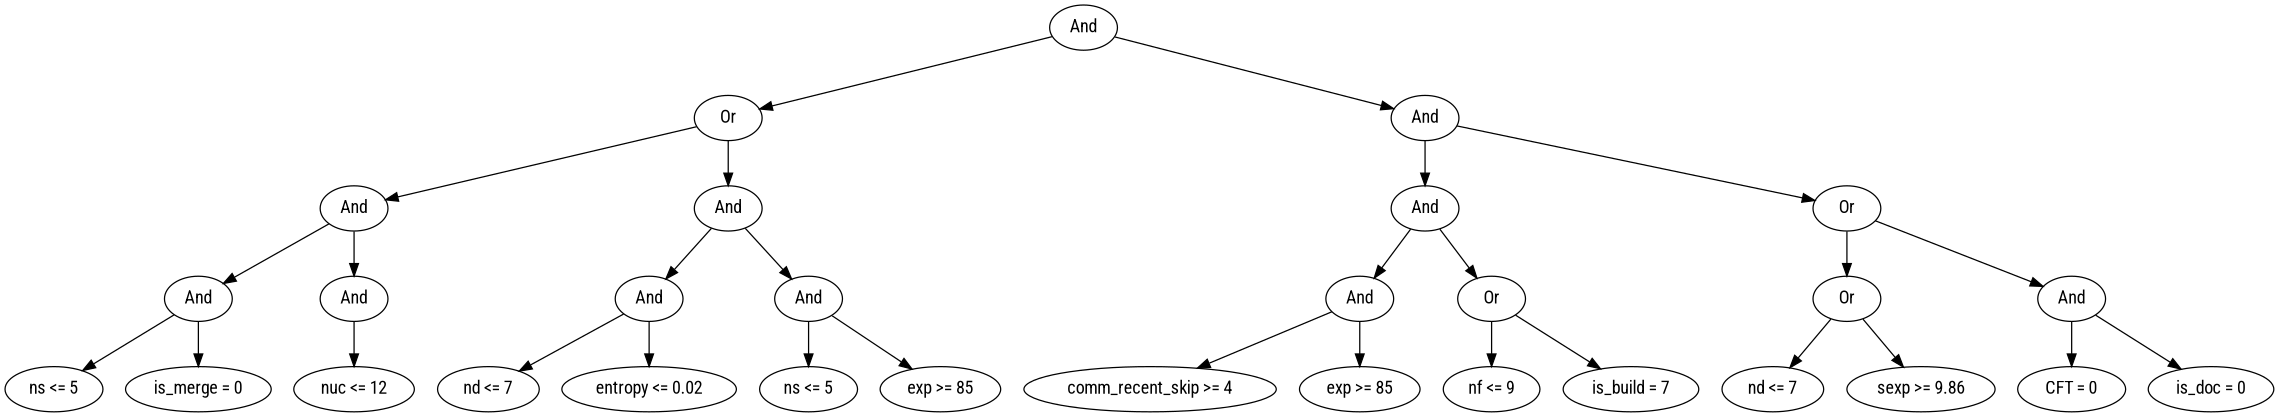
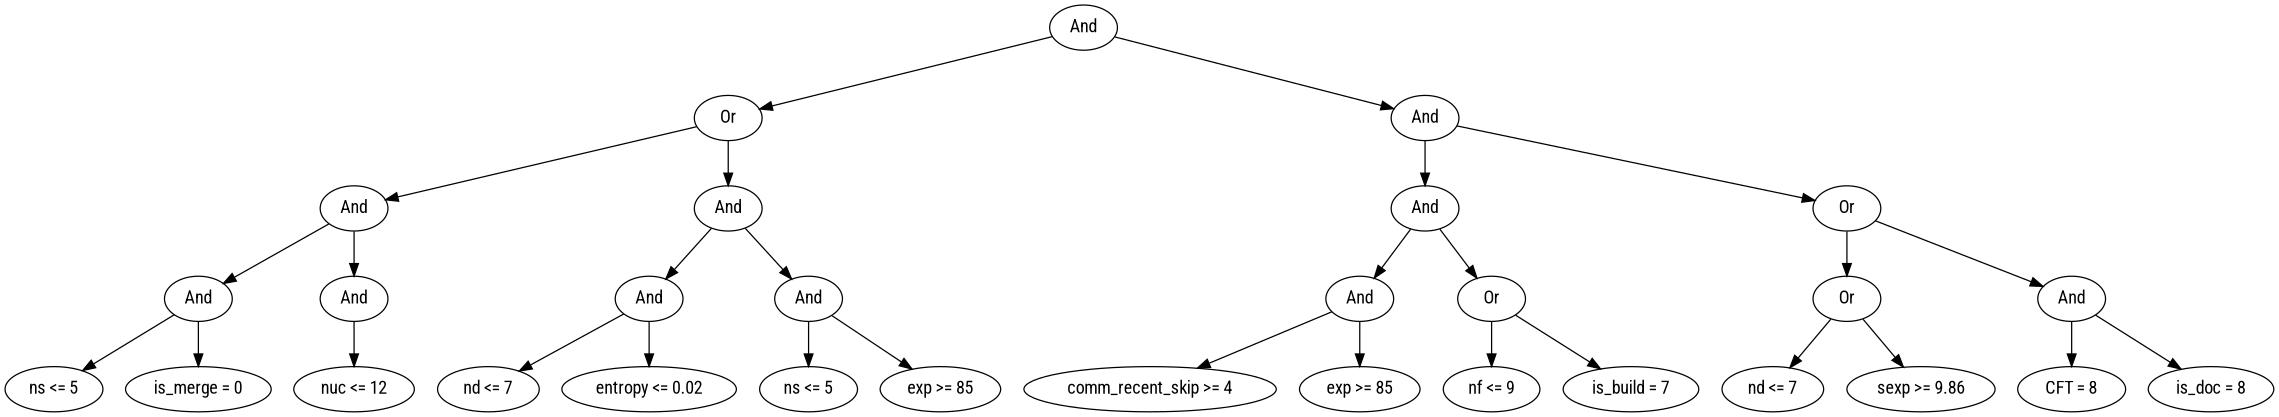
node "CFT = 0": label "CFT = 0" -> "CFT = 8"
node "is_doc = 0": label "is_doc = 0" -> "is_doc = 8"
